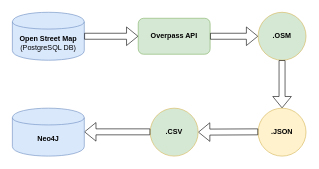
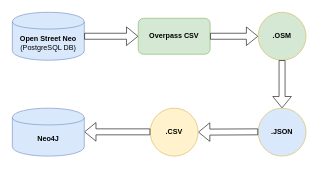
node "Overpass API": label "Overpass API" -> "Overpass CSV"
node "Open Street Map (PostgreSQL DB)": label "Open Street Map (PostgreSQL DB)" -> "Open Street Neo (PostgreSQL DB)"
node ".CSV": fillcolor #d5e8d4 -> #fff2cc
node ".JSON": fillcolor #fff2cc -> #dae8fc
